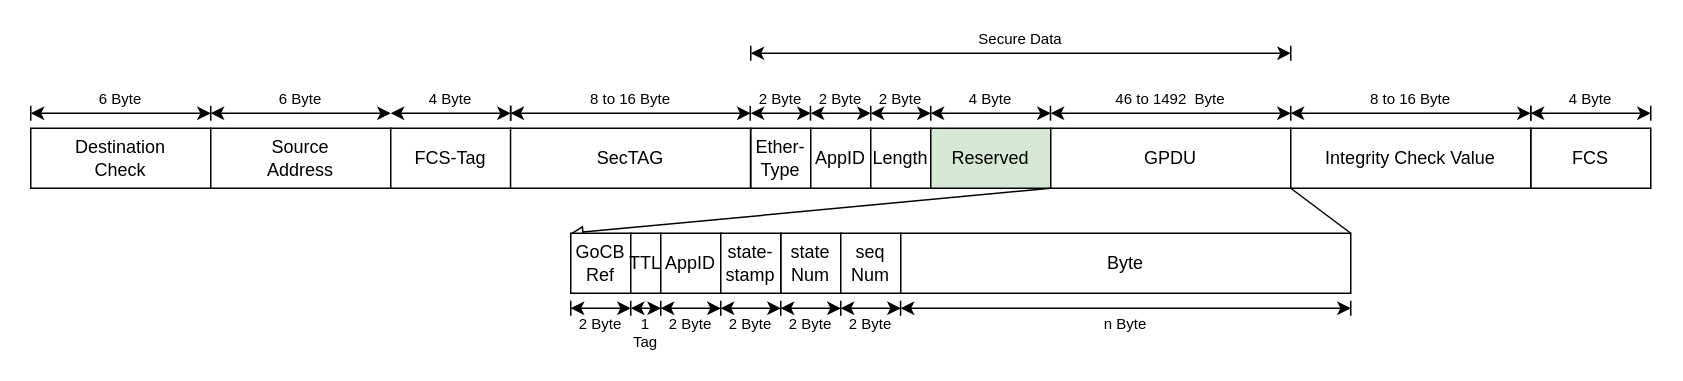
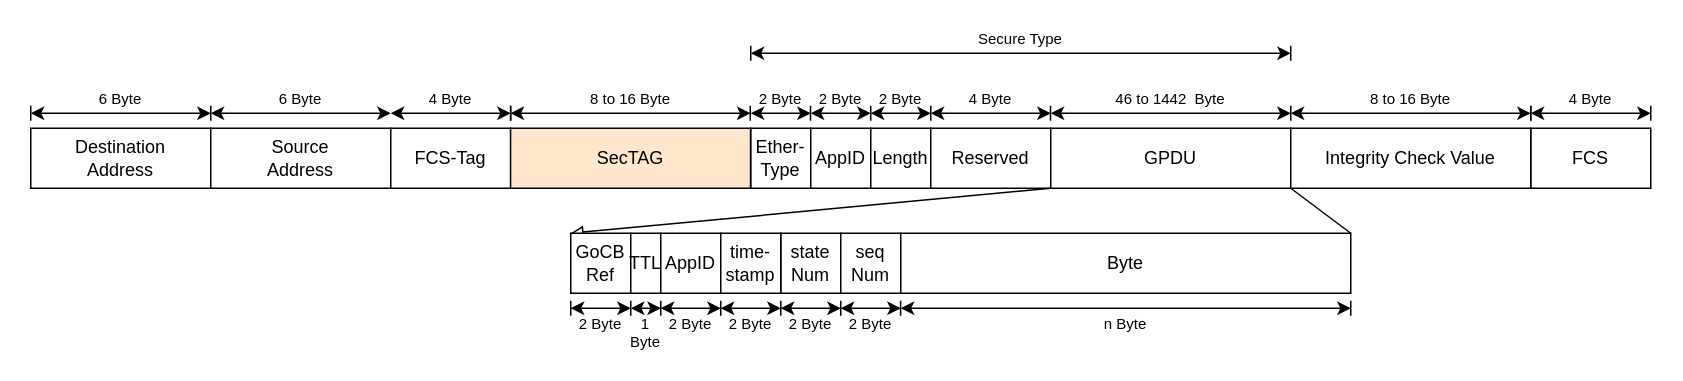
node "Secure Data": label "Secure Data" -> "Secure Type"
node "46 to 1492 Byte": label "46 to 1492 Byte" -> "46 to 1442 Byte"
node "Destination Check": label "Destination Check" -> "Destination Address"
node "SecTAG": fillcolor #ffffff -> #ffe6cc
node "Reserved": fillcolor #d5e8d4 -> #ffffff
node "state-stamp": label "state-stamp" -> "time-stamp"
node "1 Tag": label "1 Tag" -> "1 Byte"
